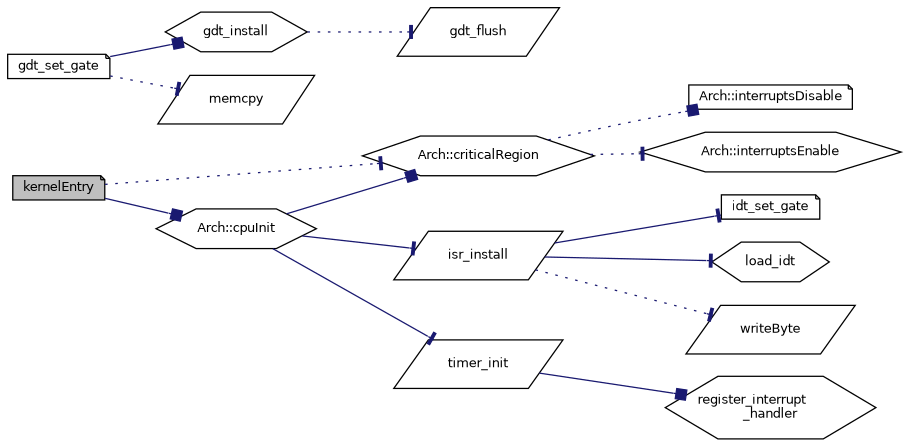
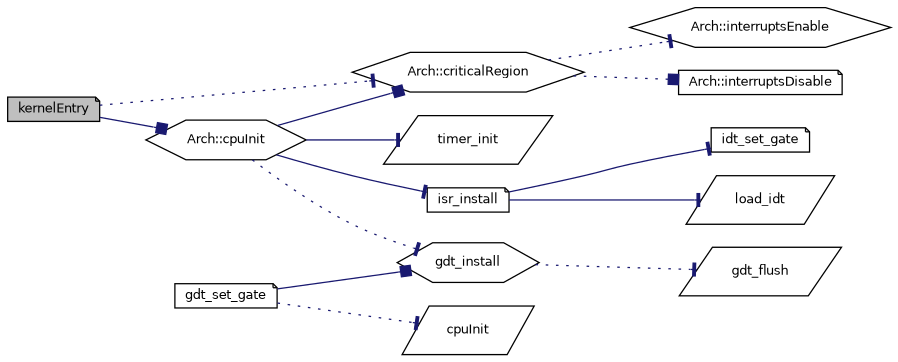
node "memcpy": label "memcpy" -> "cpuInit"
edge "Arch::cpuInit" -> "gdt_install": added
node "isr_install": shape parallelogram -> note
node "load_idt": shape hexagon -> parallelogram
node "writeByte": removed
node "register_interrupt _handler": removed
